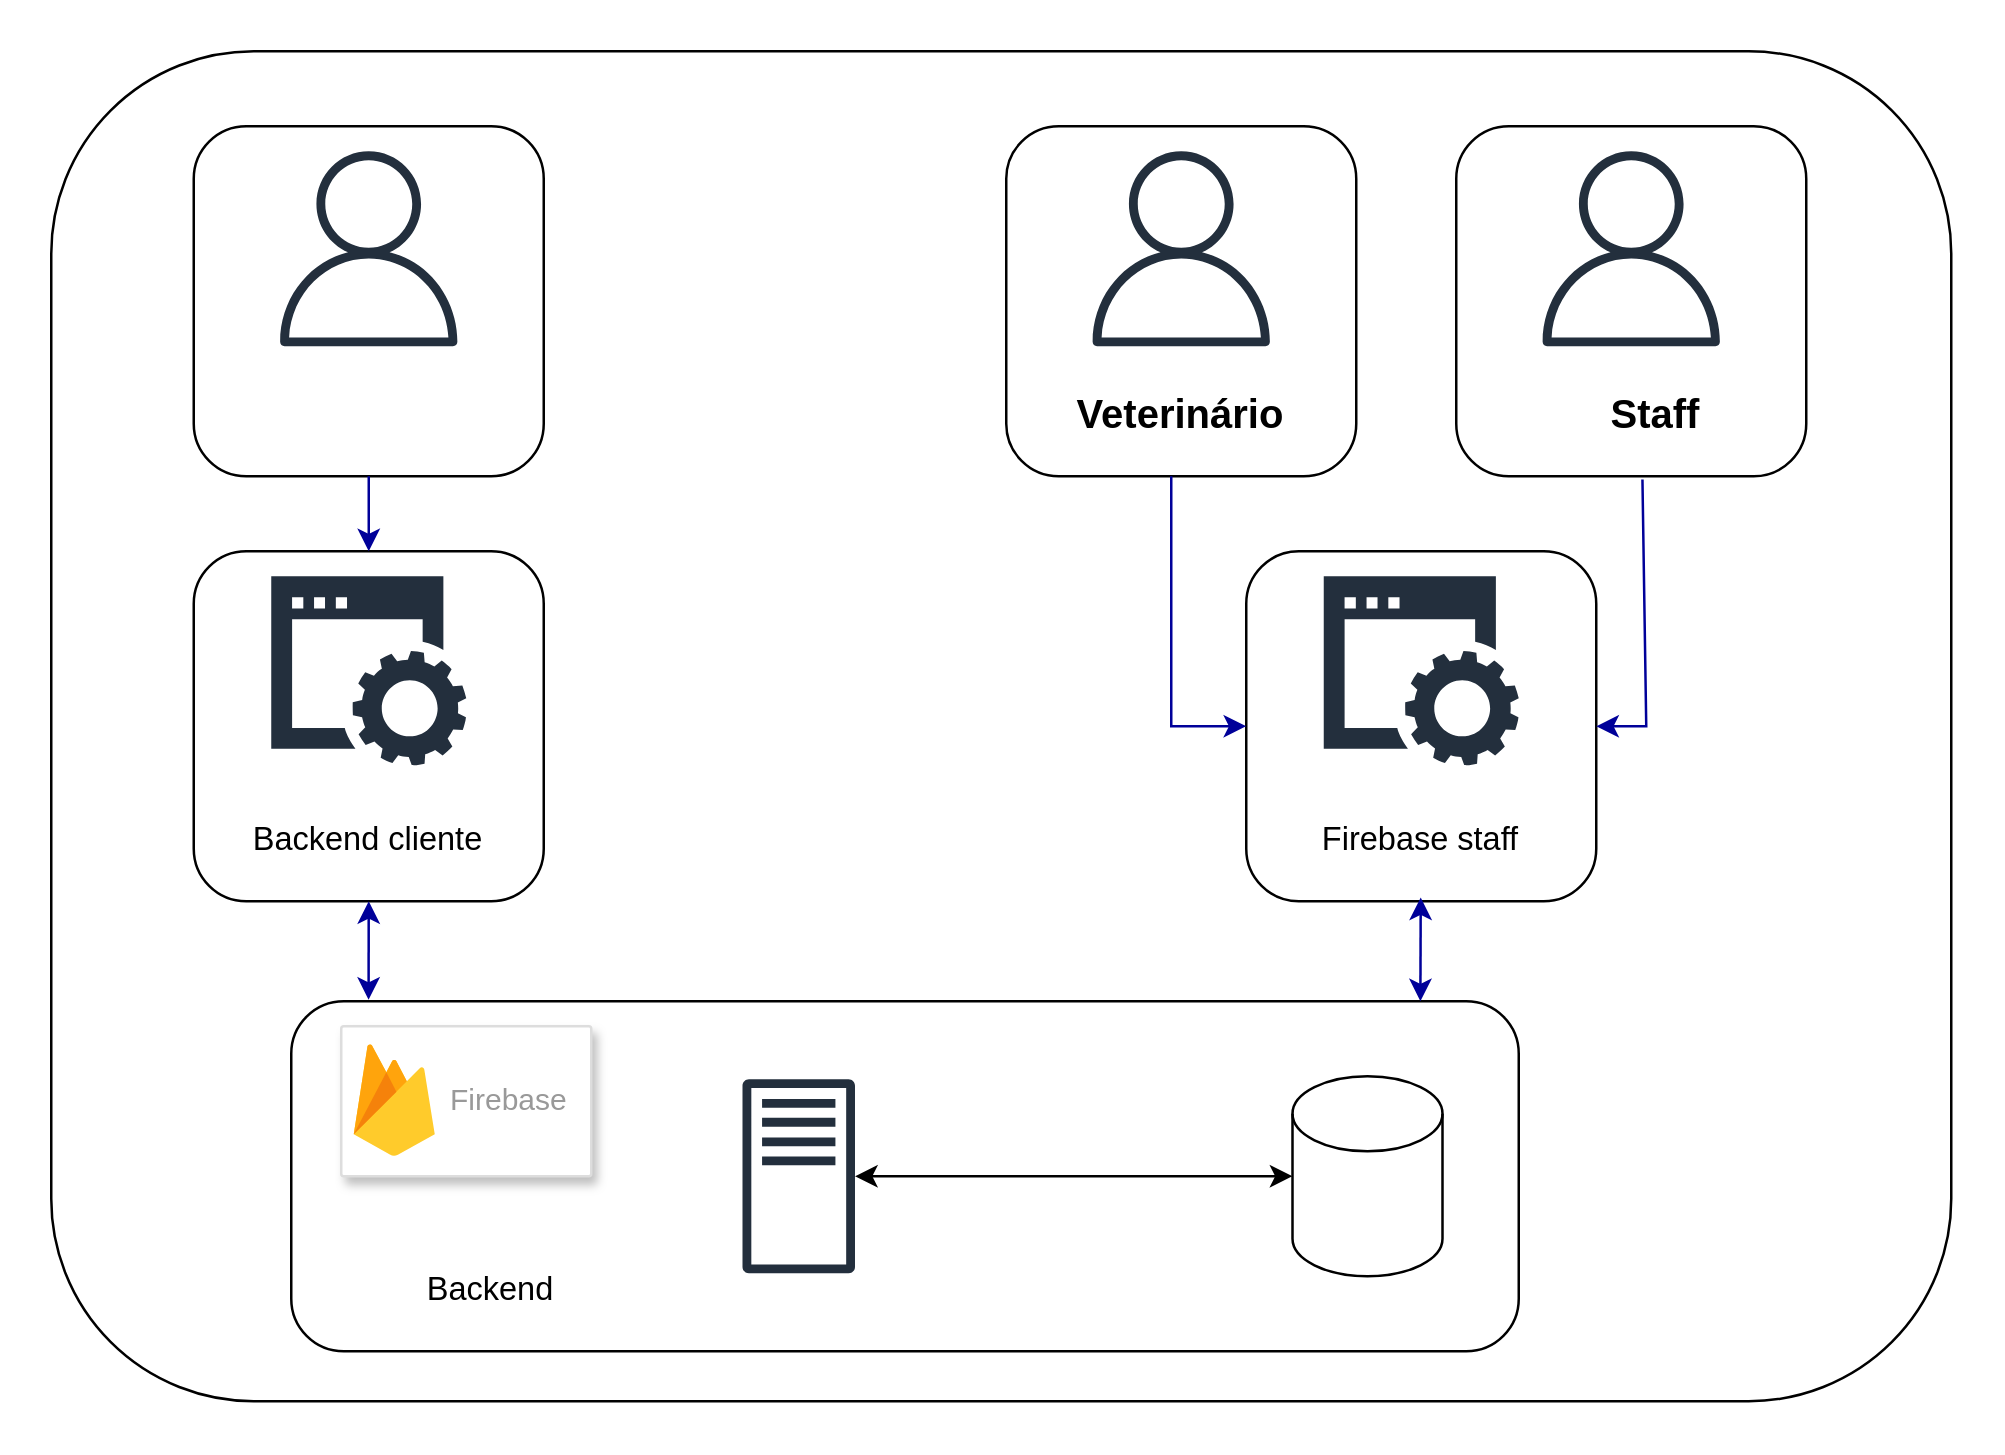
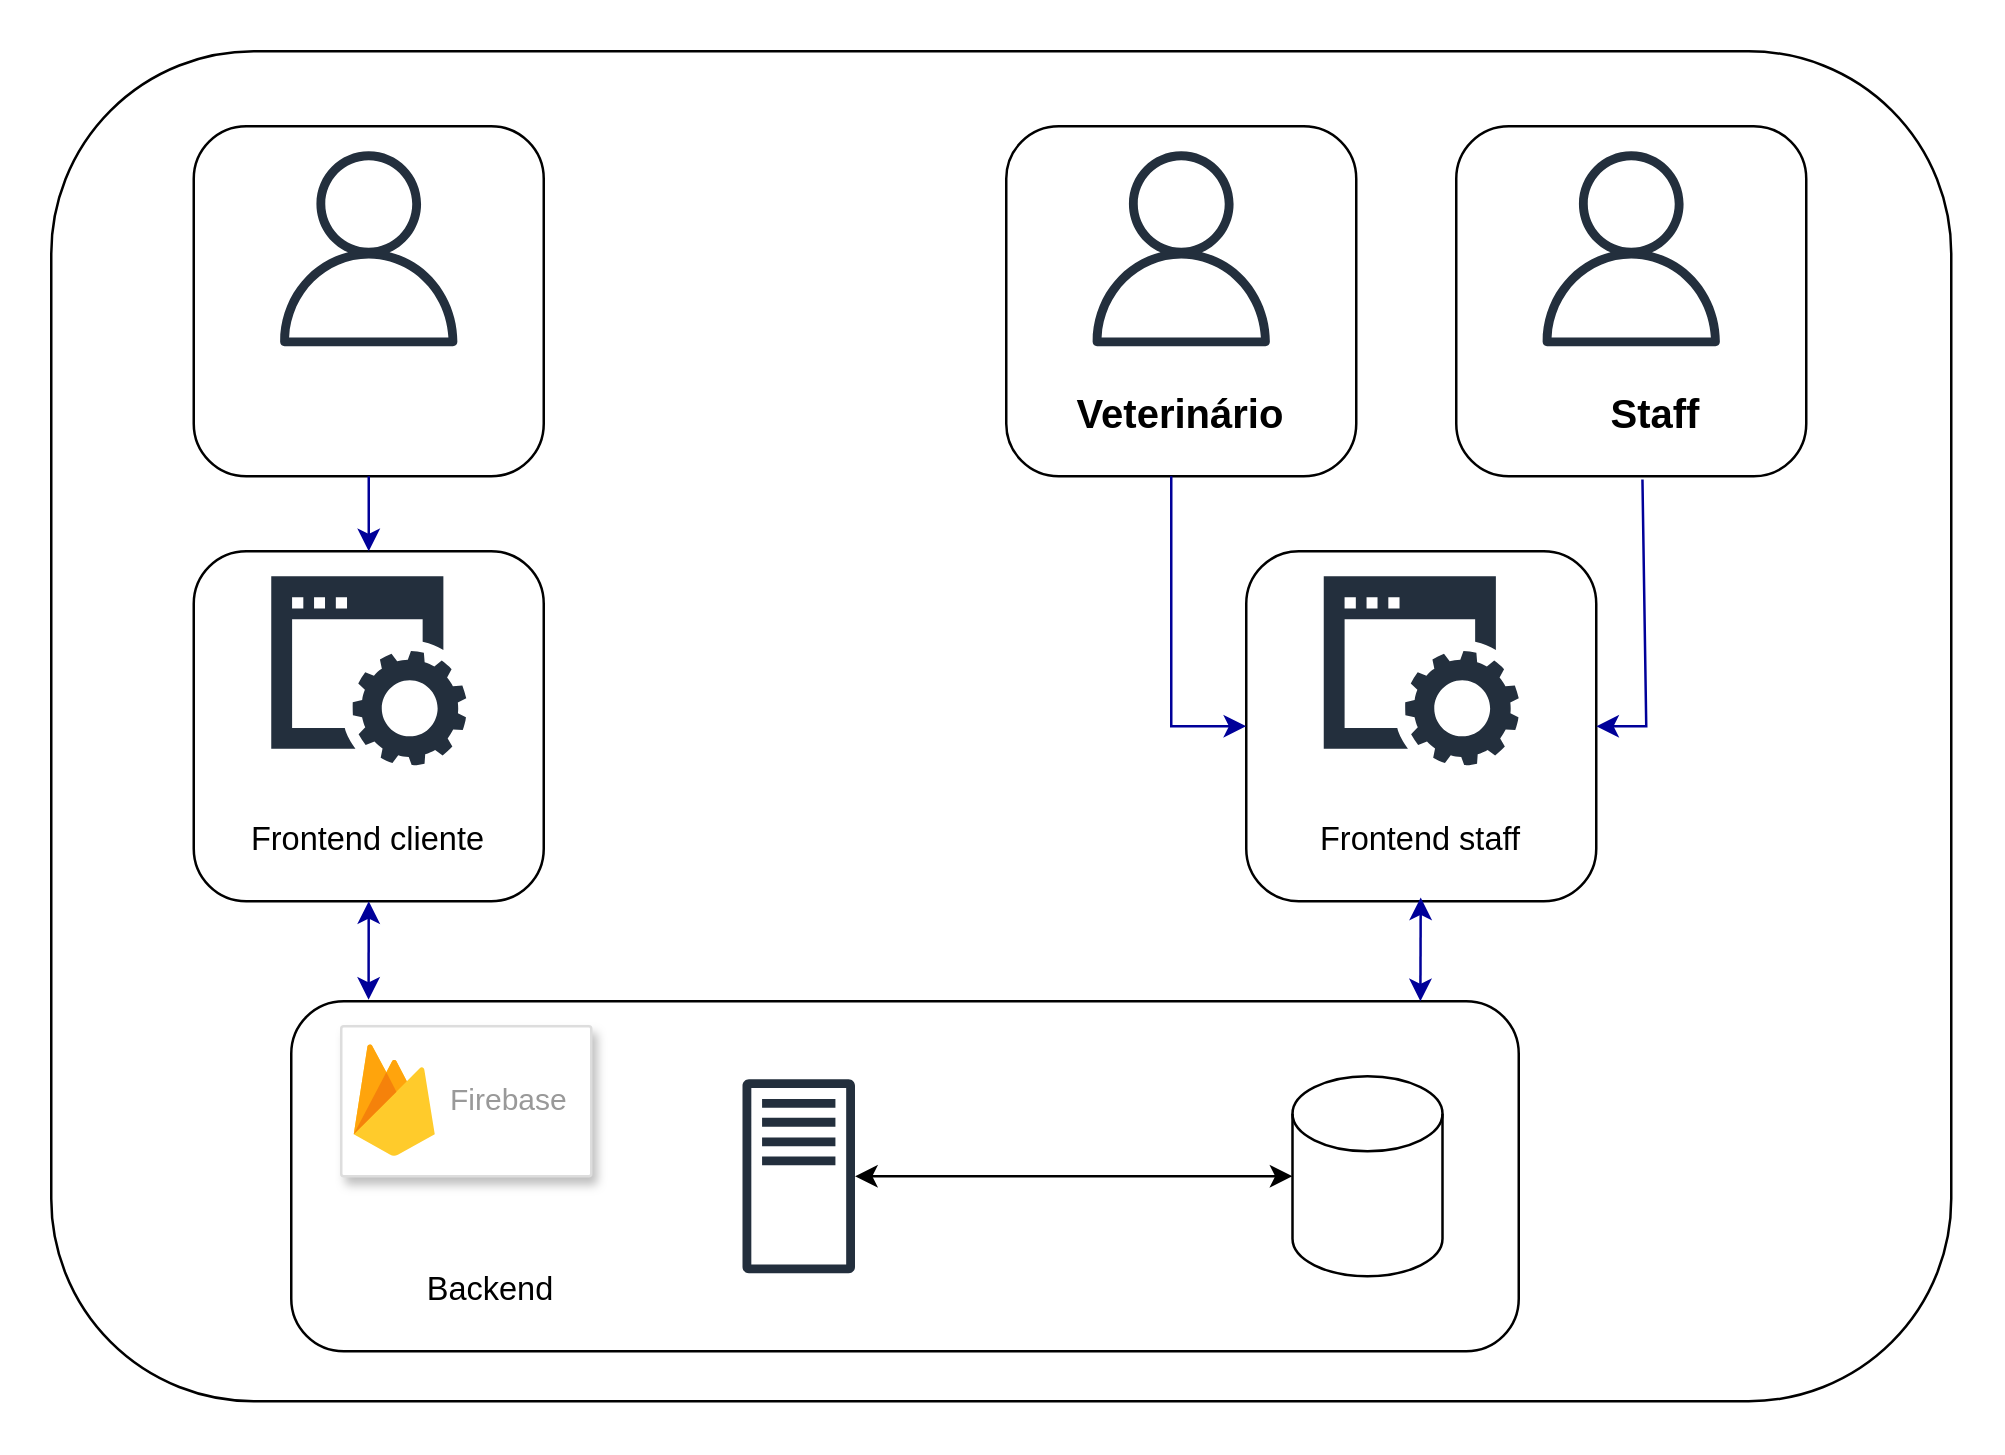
node "Backend cliente": label "Backend cliente" -> "Frontend cliente"
node "Firebase staff": label "Firebase staff" -> "Frontend staff"
